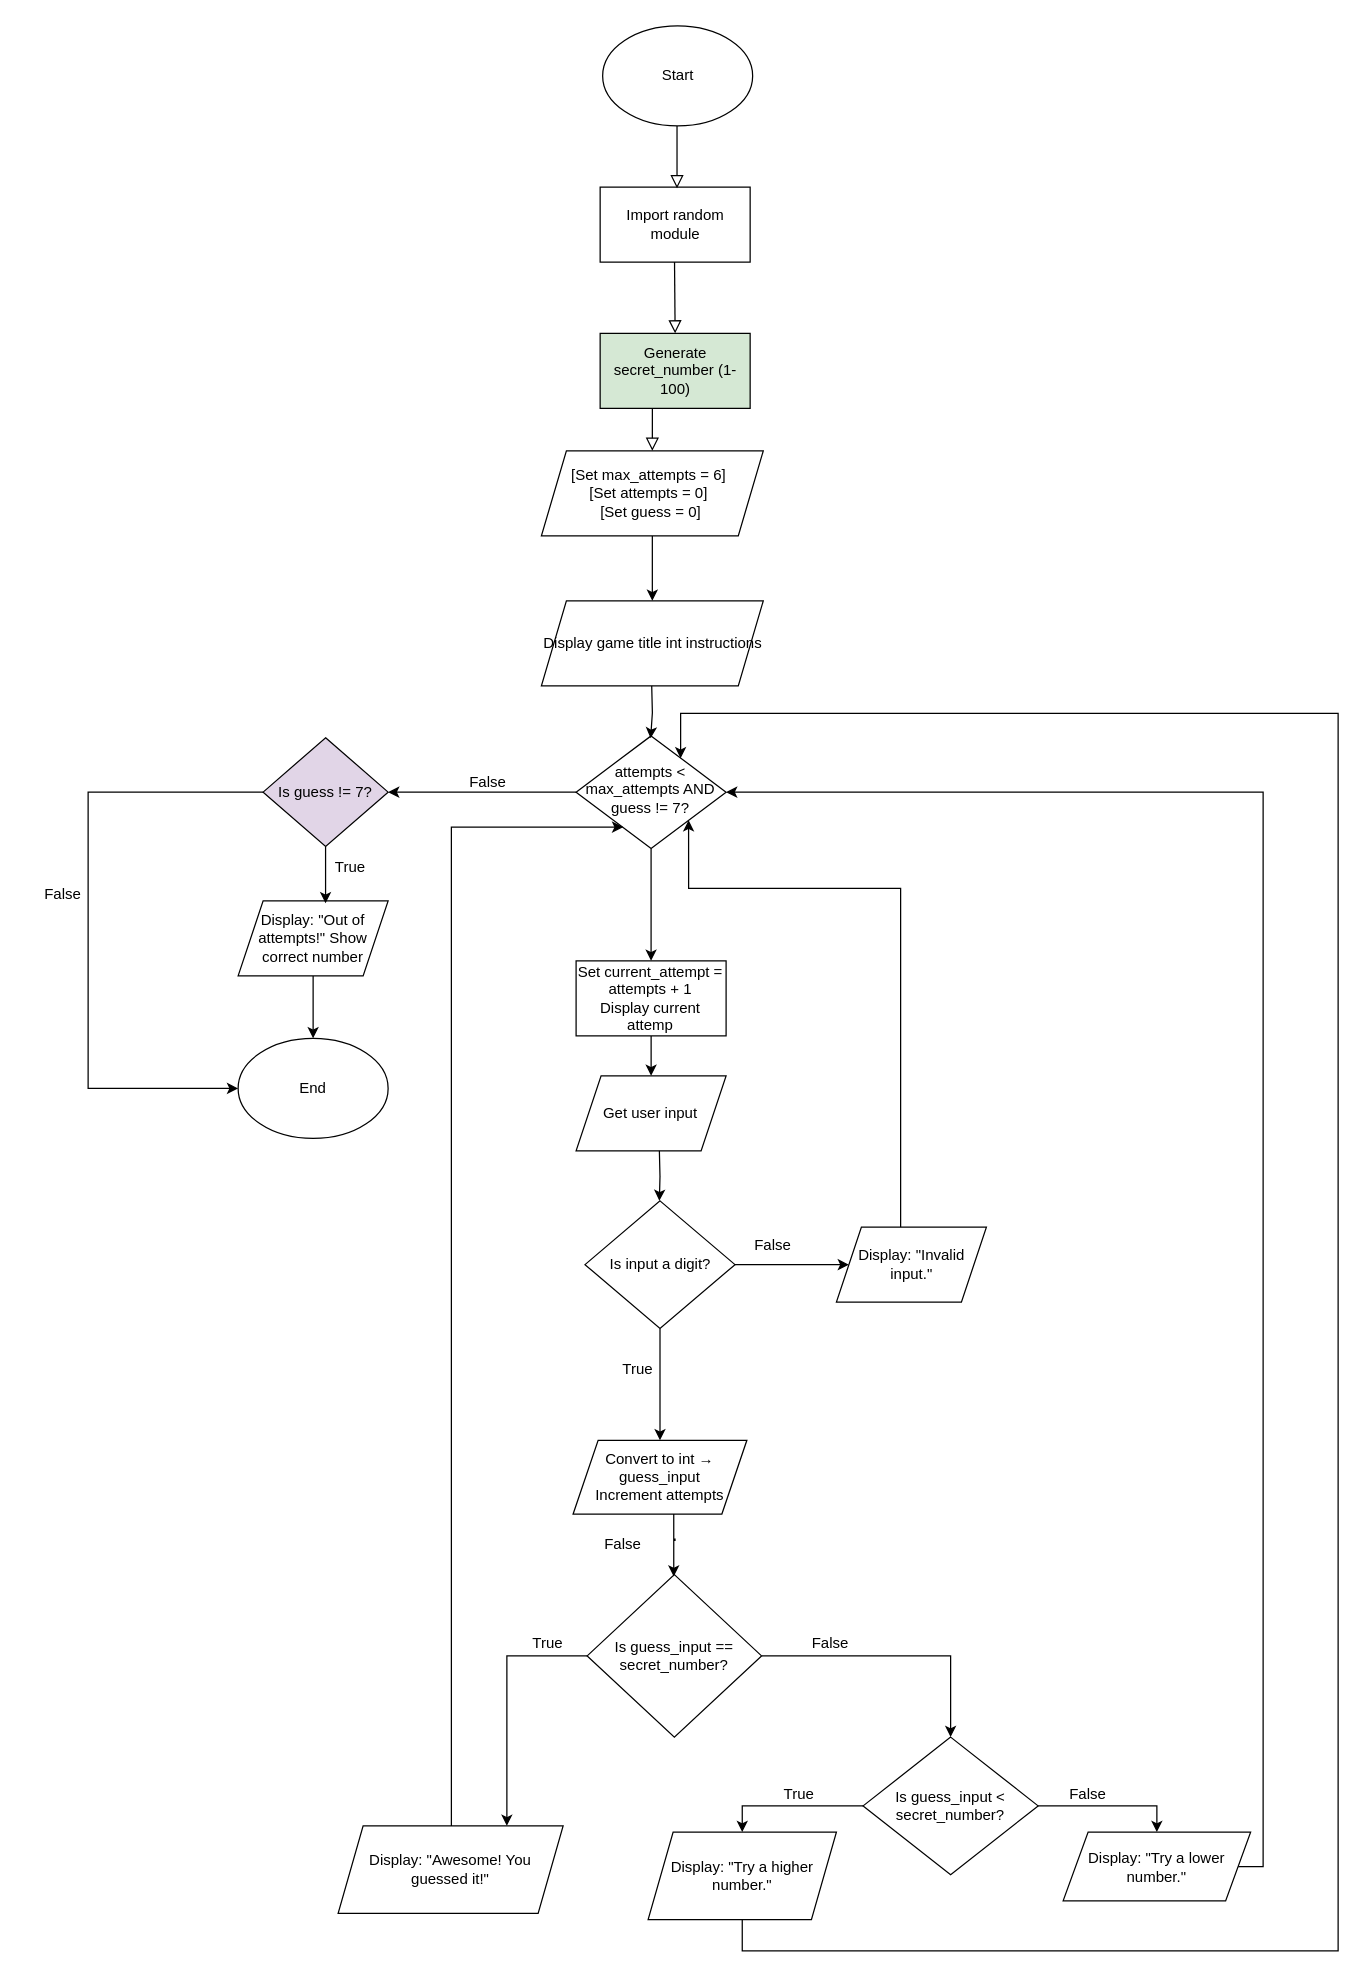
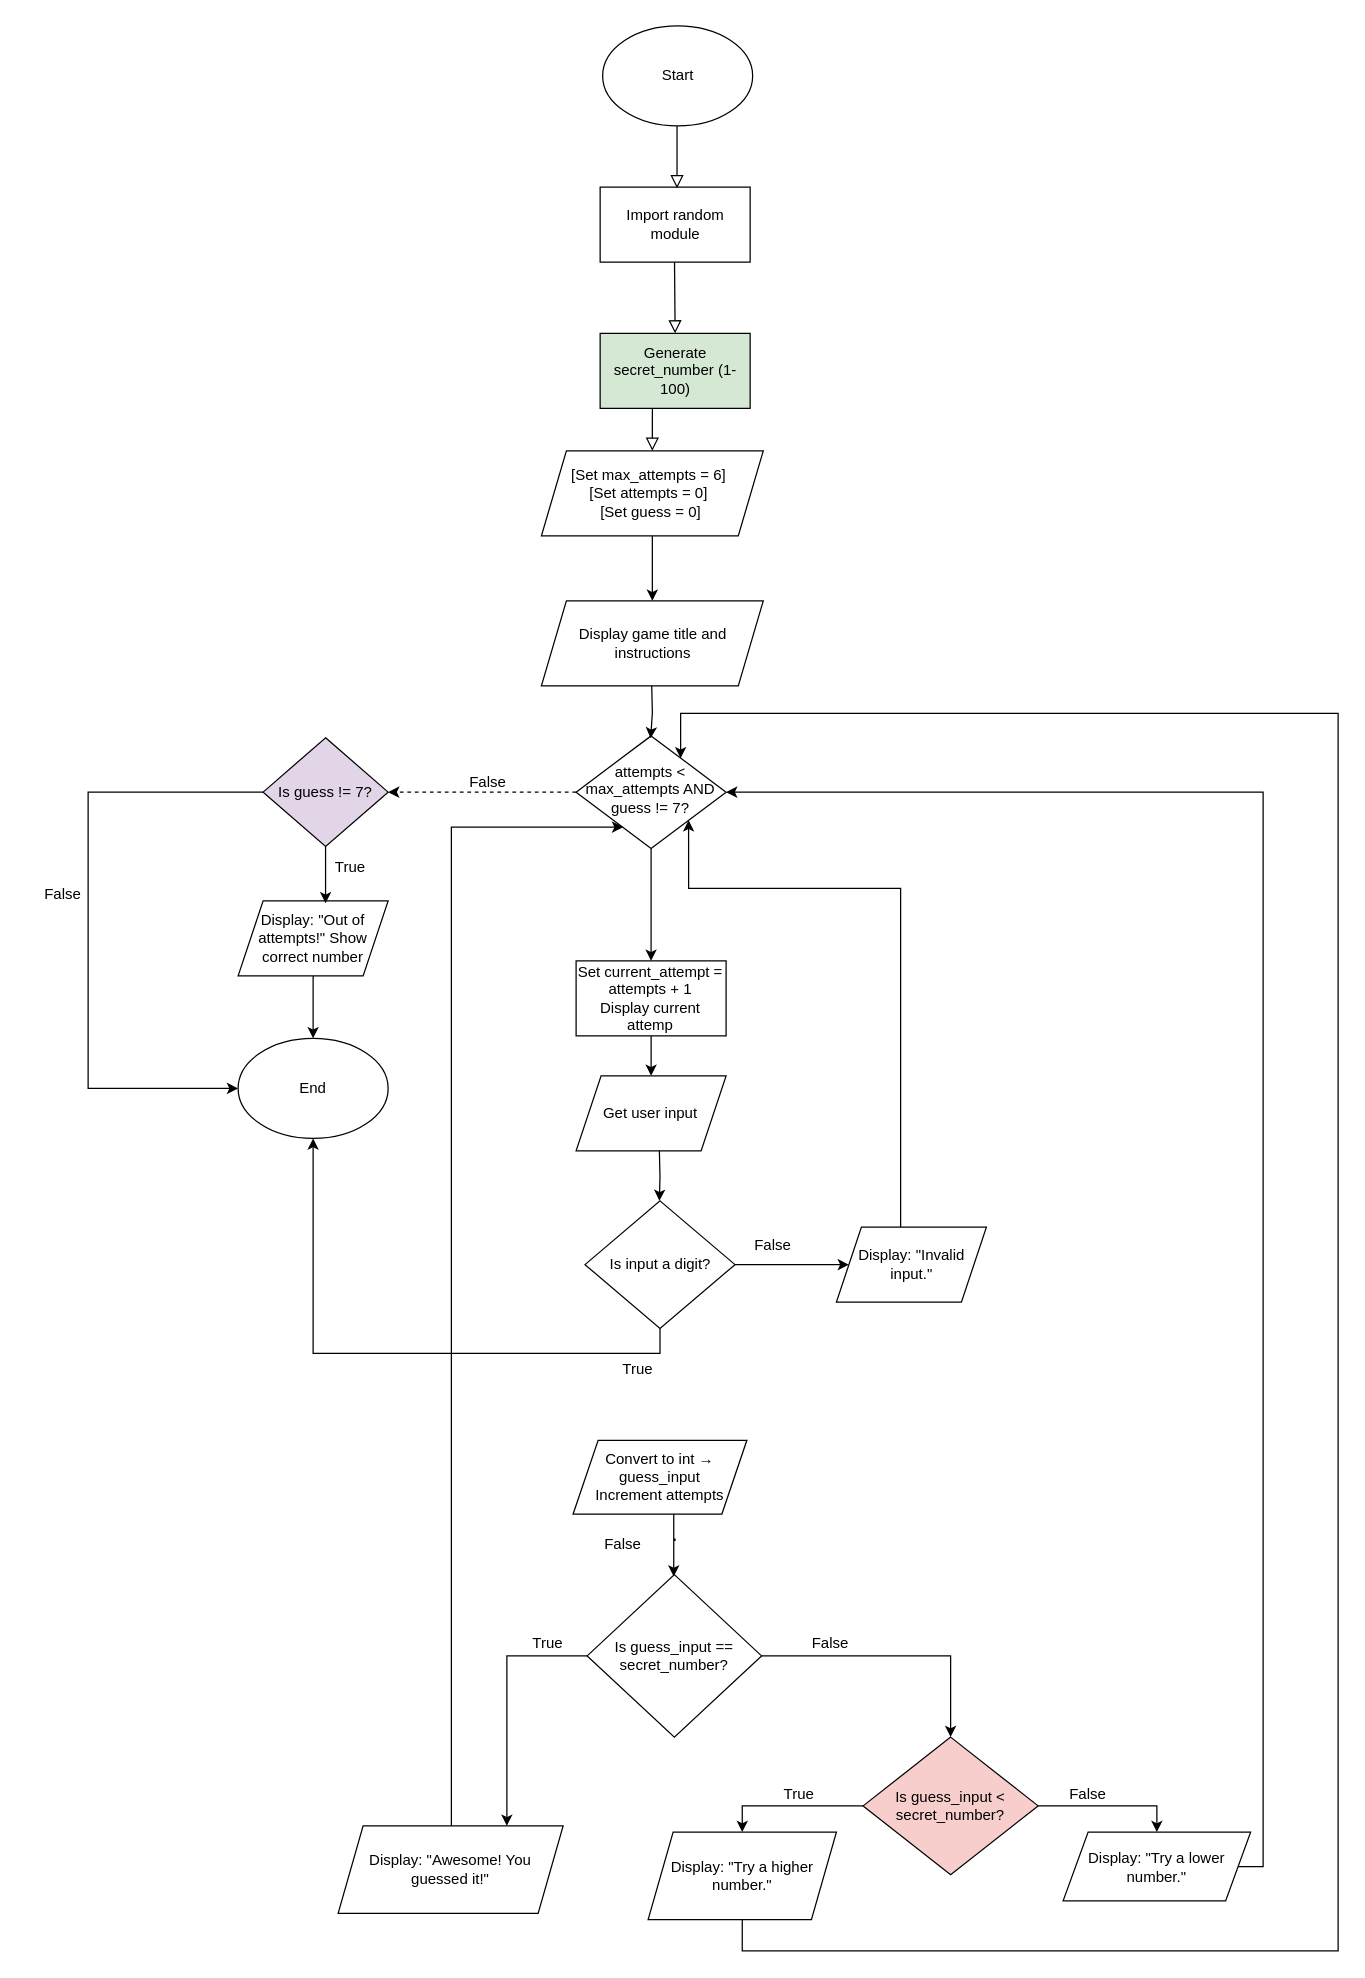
node "Display game title int instructions": label "Display game title int instructions" -> "Display game title and instructions"
edge "attempts < max_attempts AND guess != 7?" -> "Is guess != 7?": style solid -> dashed
edge "Is input a digit?" -> "Convert to int → guess_input Increment attempts": now "Is input a digit?" -> "End"
node "Is guess_input < secret_number?": fillcolor #ffffff -> #f8cecc
